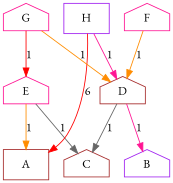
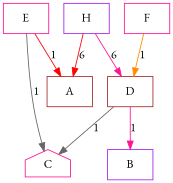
node "G": removed
node "F": shape house -> box
edge "H" -> "D": label "1" -> "6"
node "E": shape house -> box
node "D": shape house -> box
edge "E" -> "A": color darkorange -> red
node "C": color brown -> deeppink
node "B": shape house -> box
